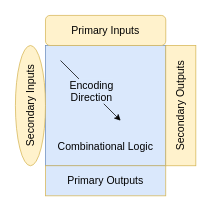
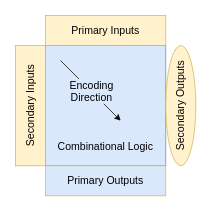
node "Primary Inputs": shape rounded rectangle -> rectangle
node "Secondary Inputs": shape ellipse -> rectangle
node "Secondary Outputs": shape rectangle -> ellipse
